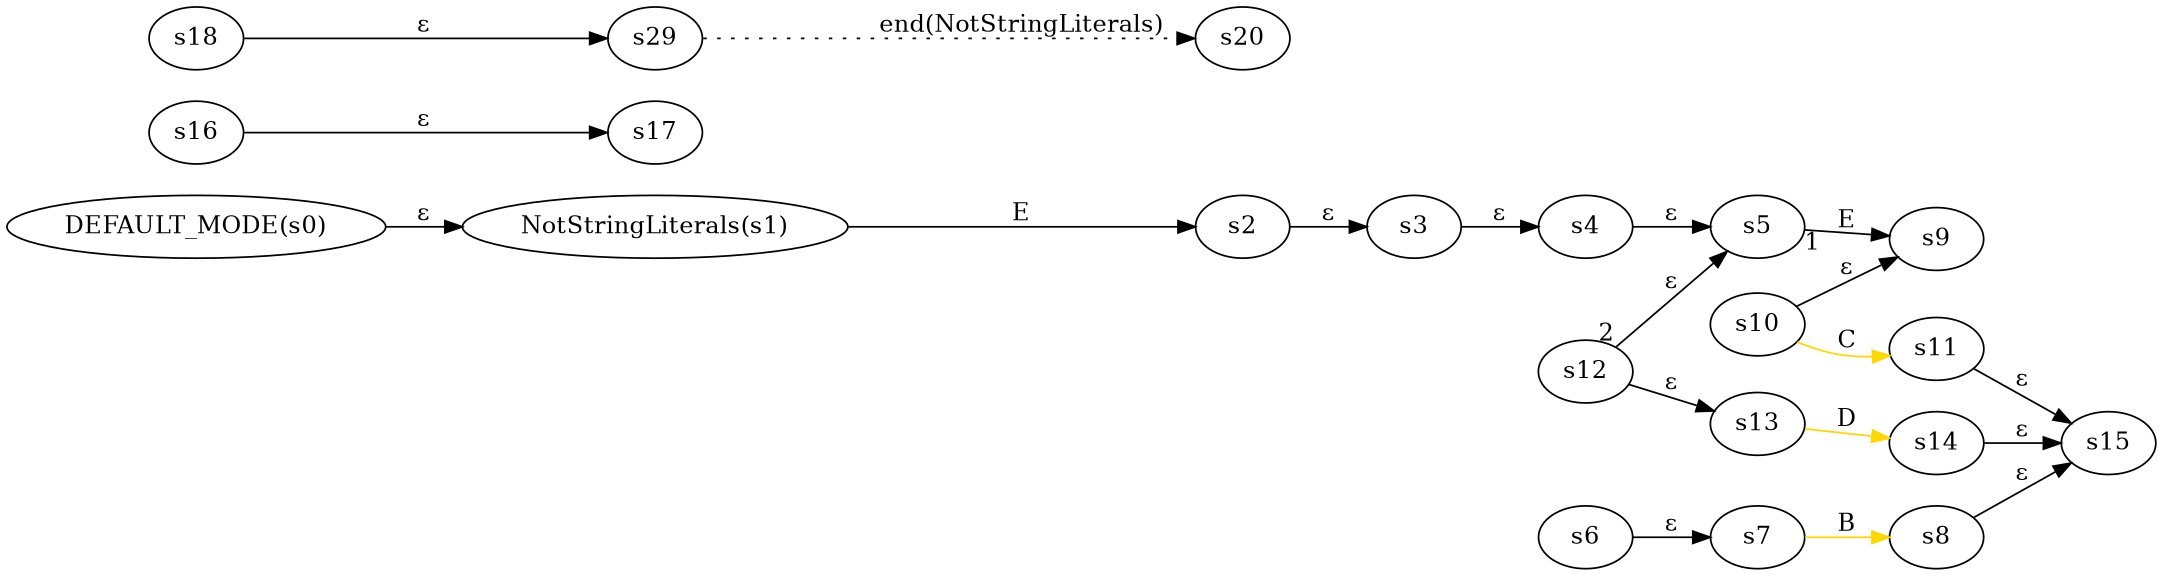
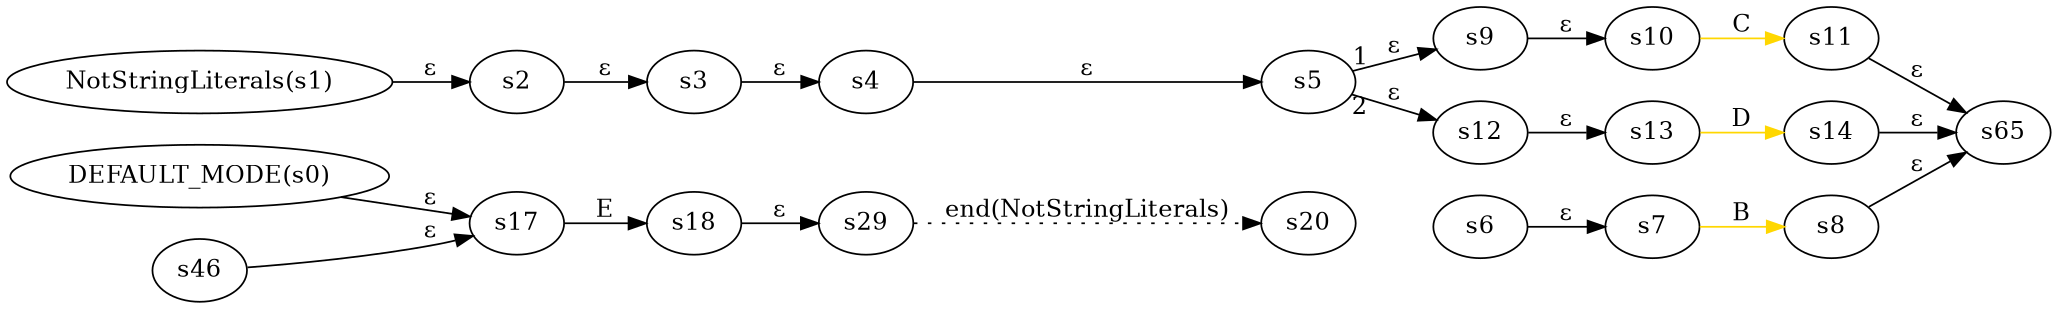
node "s16": label "s16" -> "s46"
edge "NotStringLiterals(s1)" -> "s2": label "E" -> "ε"
edge "s5" -> "s9": label "E" -> "ε"
edge "s17" -> "s18": added, label "E"
edge "DEFAULT_MODE(s0)" -> "NotStringLiterals(s1)": now "DEFAULT_MODE(s0)" -> "s17"
edge "s10" -> "s9": reversed
edge "s12" -> "s5": reversed
node "s15": label "s15" -> "s65"
